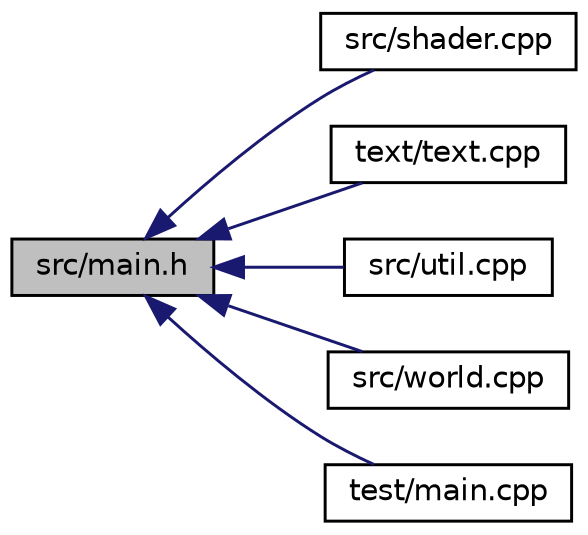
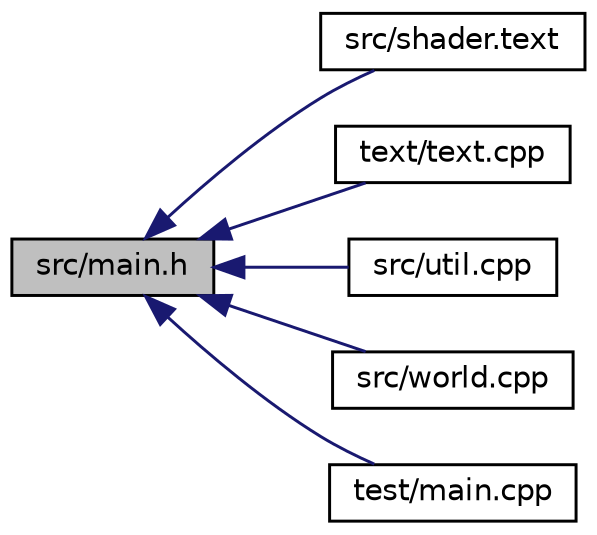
node "src/shader.cpp": label "src/shader.cpp" -> "src/shader.text"
